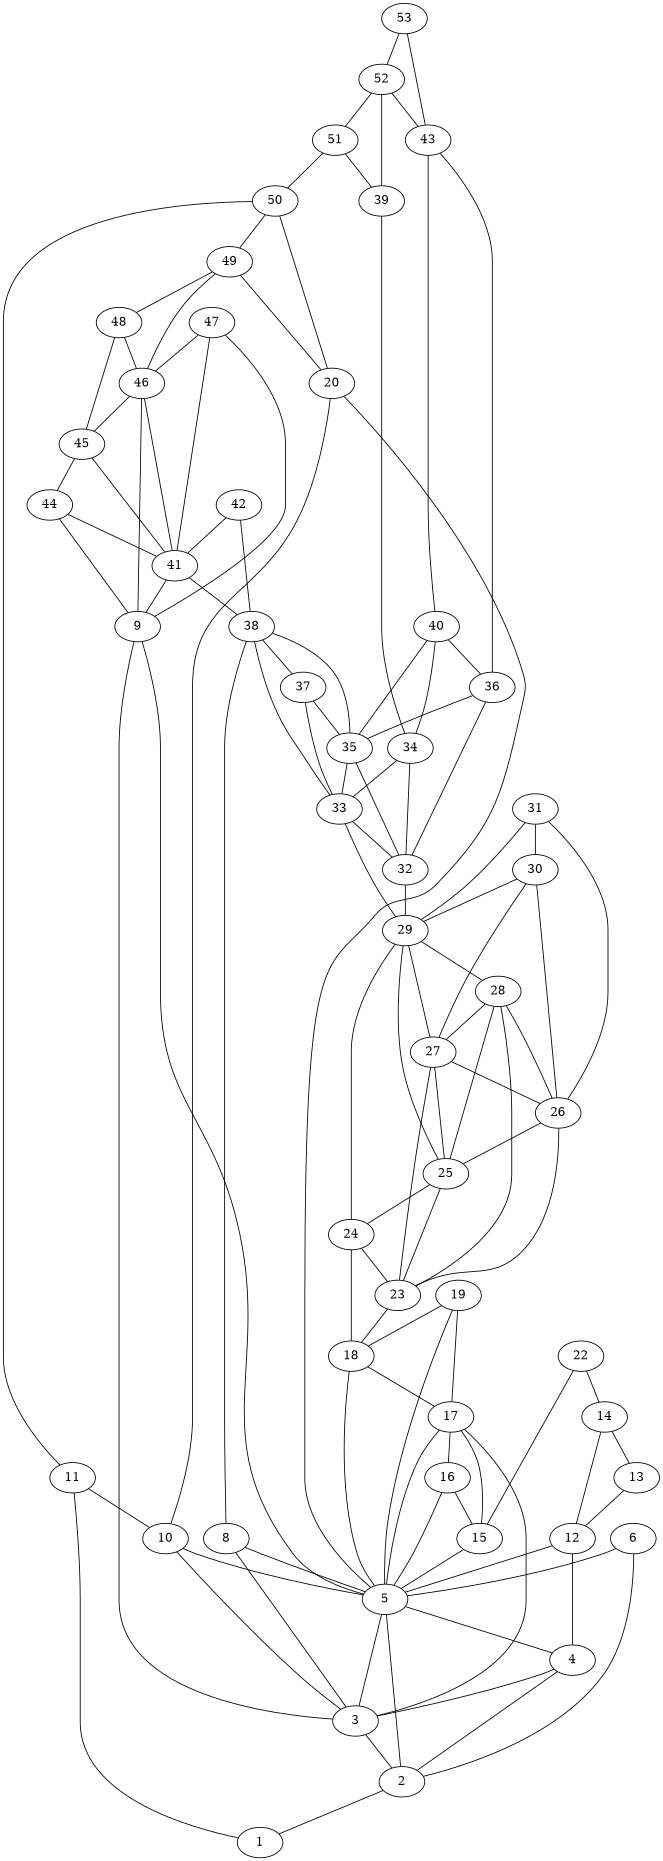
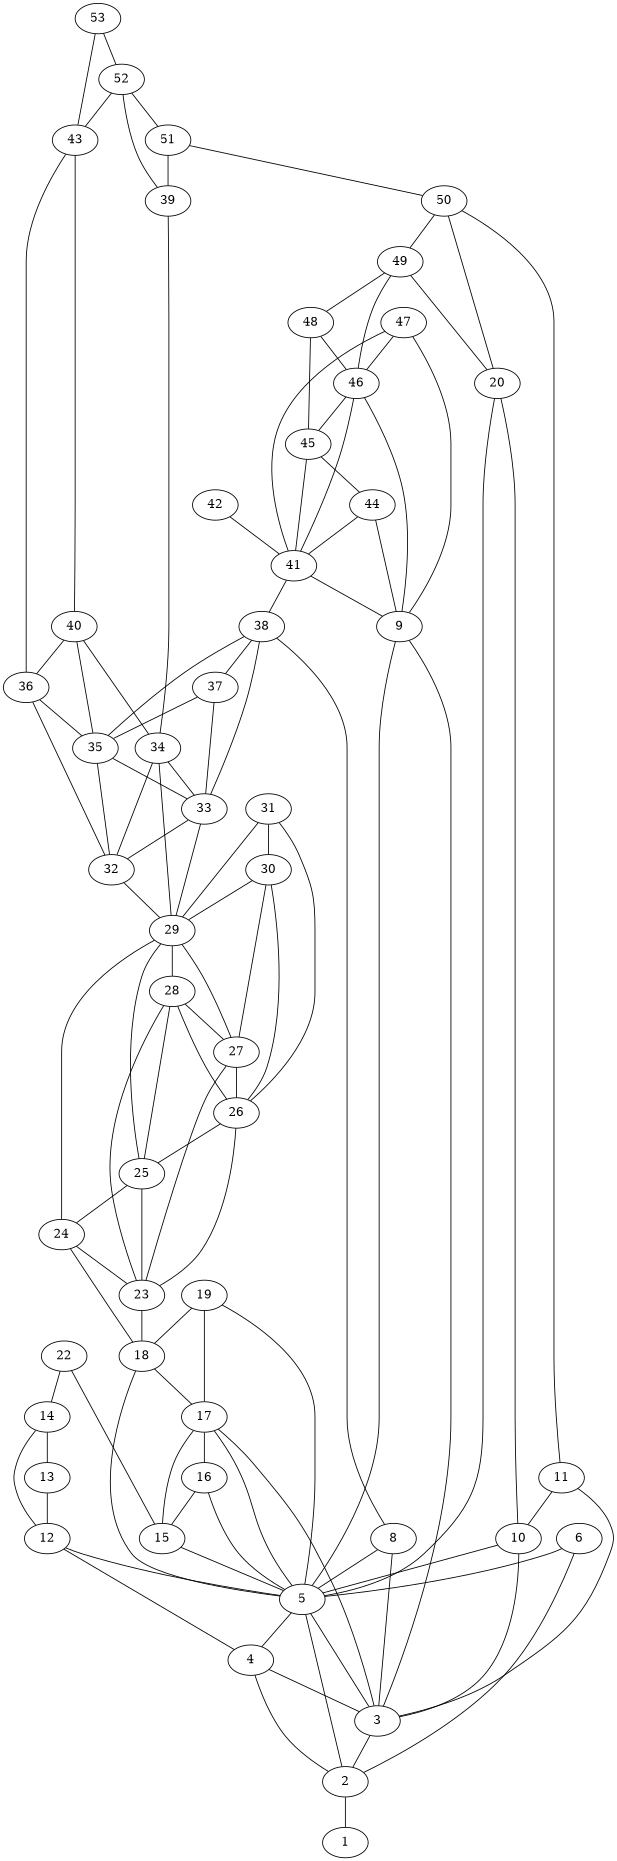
edge "42" -- "38": removed
edge "34" -- "29": added
edge "27" -- "25": removed
edge "11" -- "1": now "11" -- "3"
